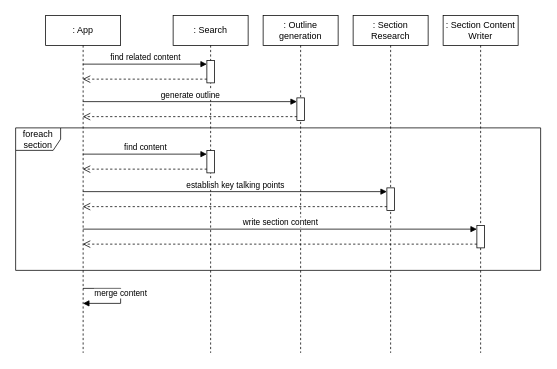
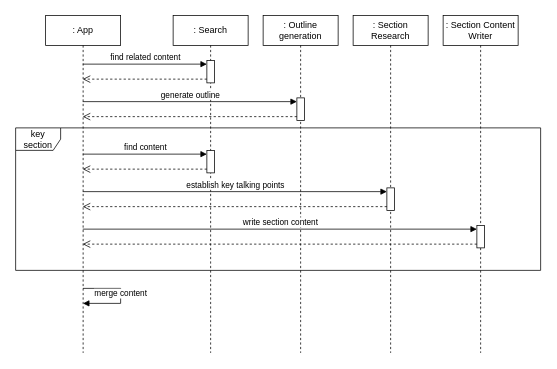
node "foreach section": label "foreach section" -> "key section"
